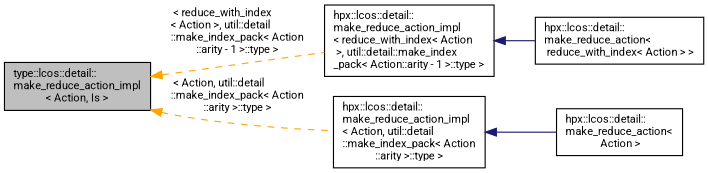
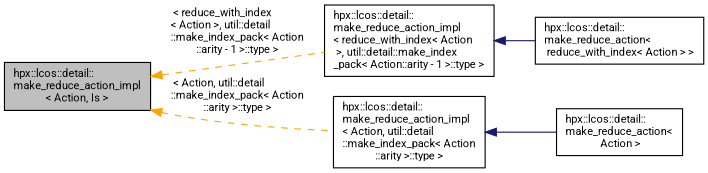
node "type::lcos::detail:: make_reduce_action_impl < Action, Is >": label "type::lcos::detail:: make_reduce_action_impl < Action, Is >" -> "hpx::lcos::detail:: make_reduce_action_impl < Action, Is >"
